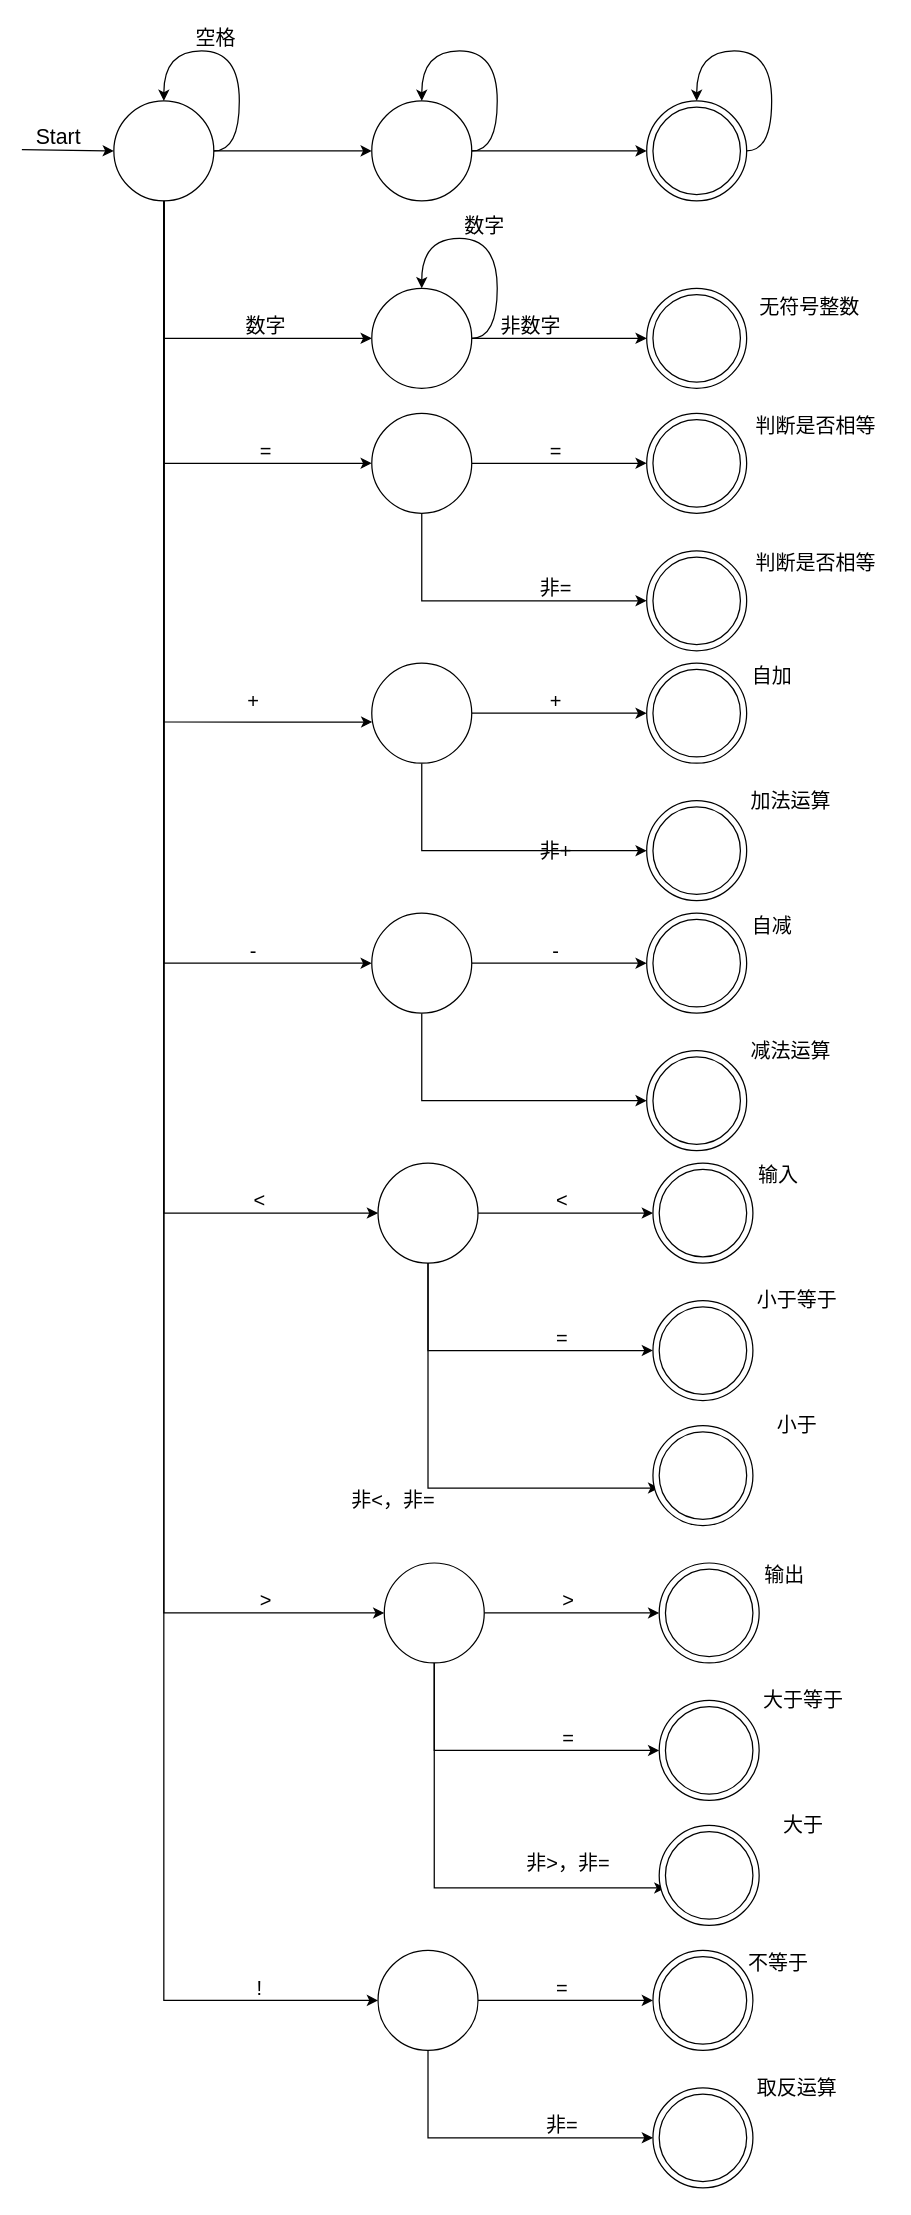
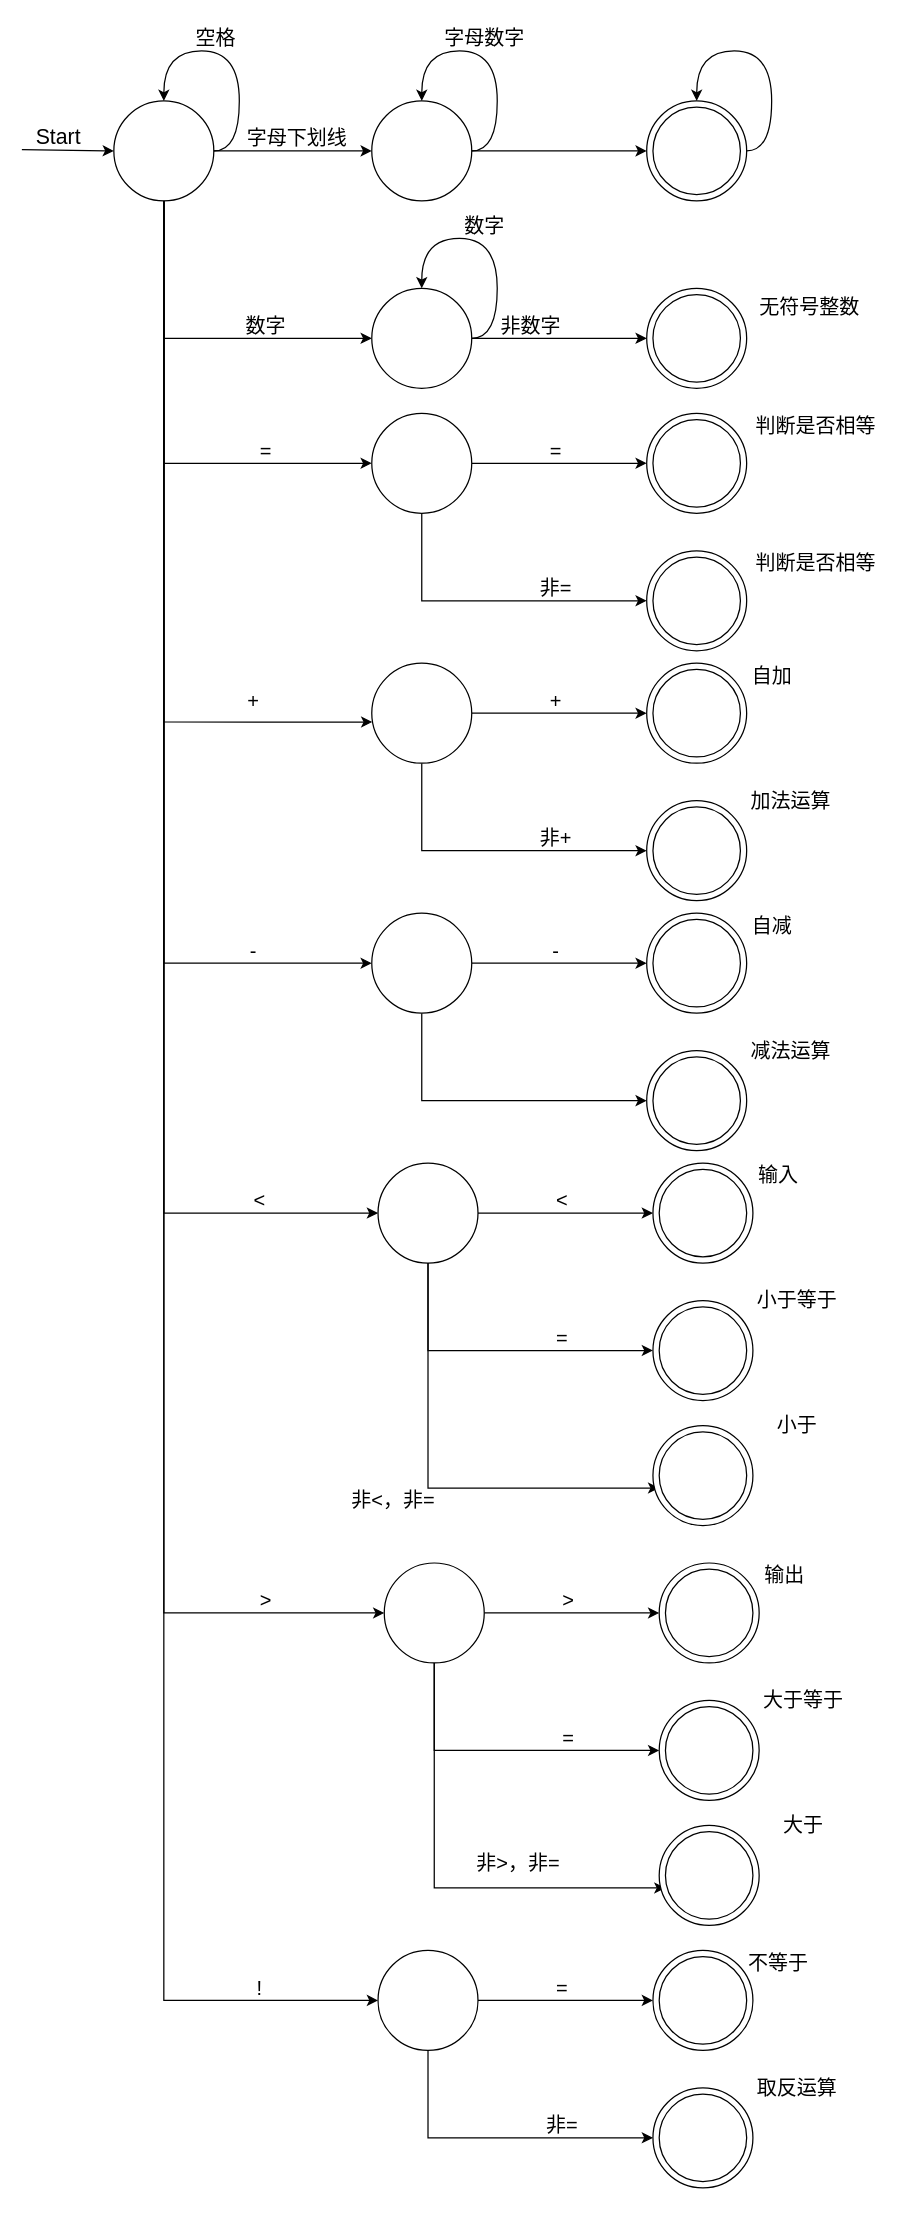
node "字母数字": added
node "字母下划线": added
node "非+": moved (555, 851) -> (555, 838)
node "非>，非=": moved (568, 1863) -> (518, 1863)
